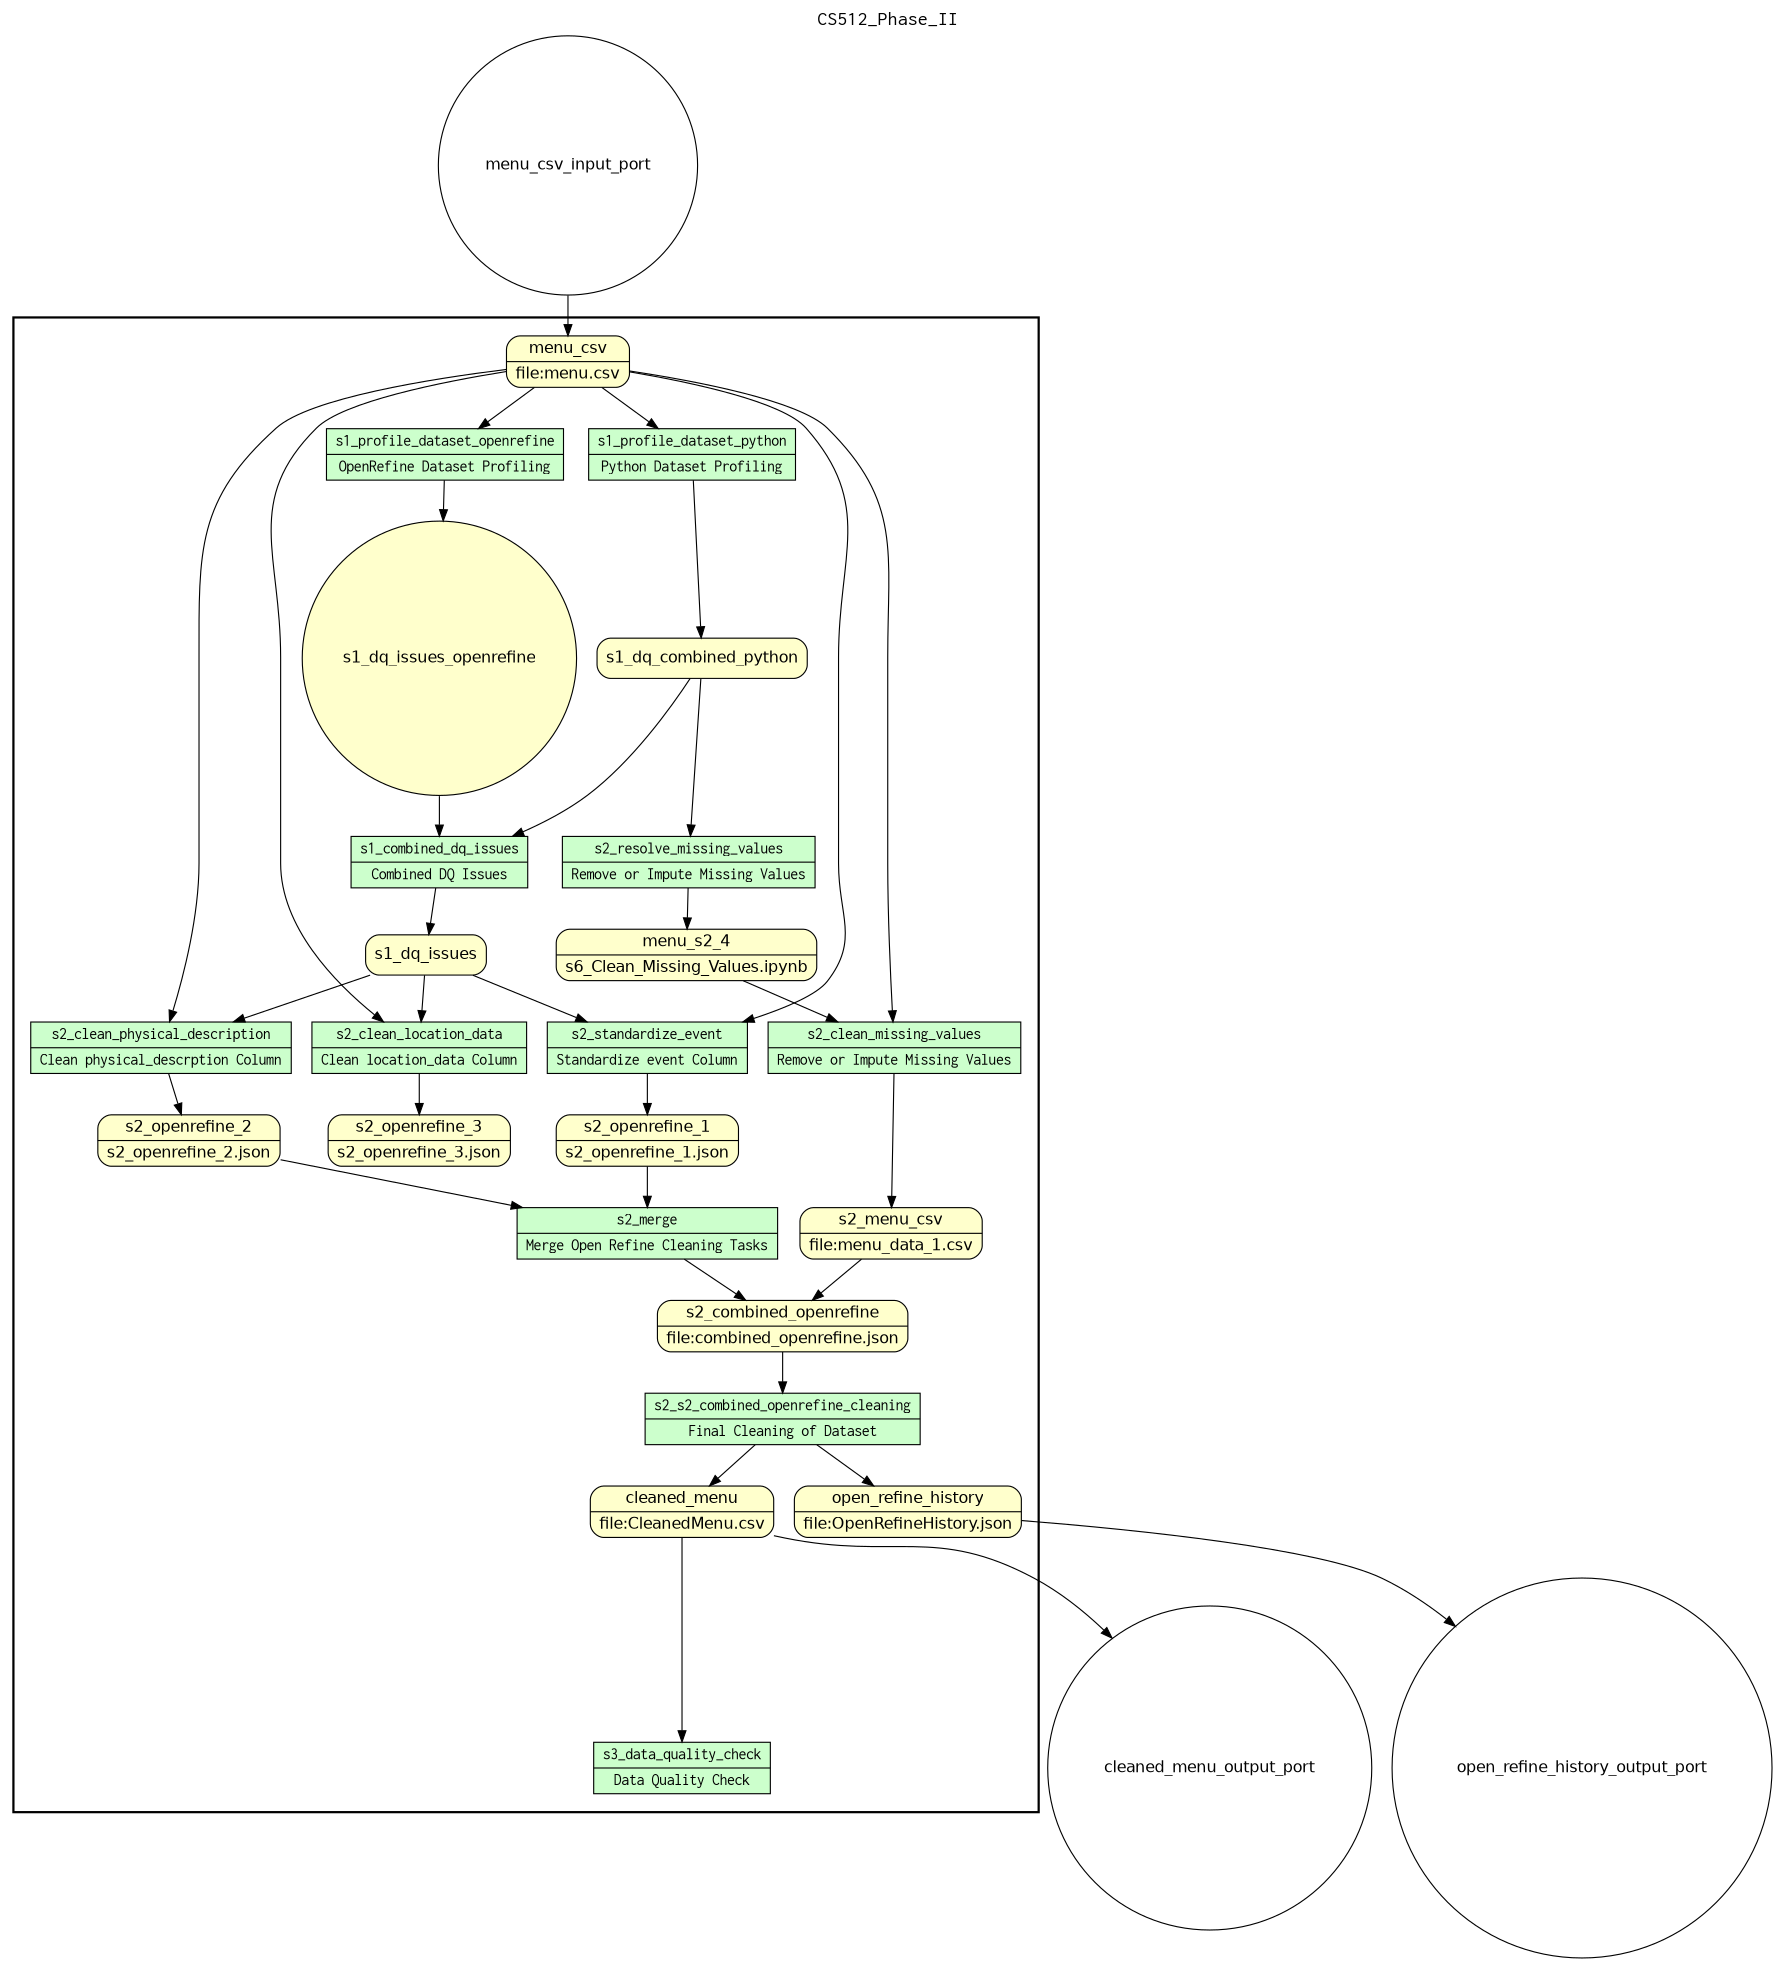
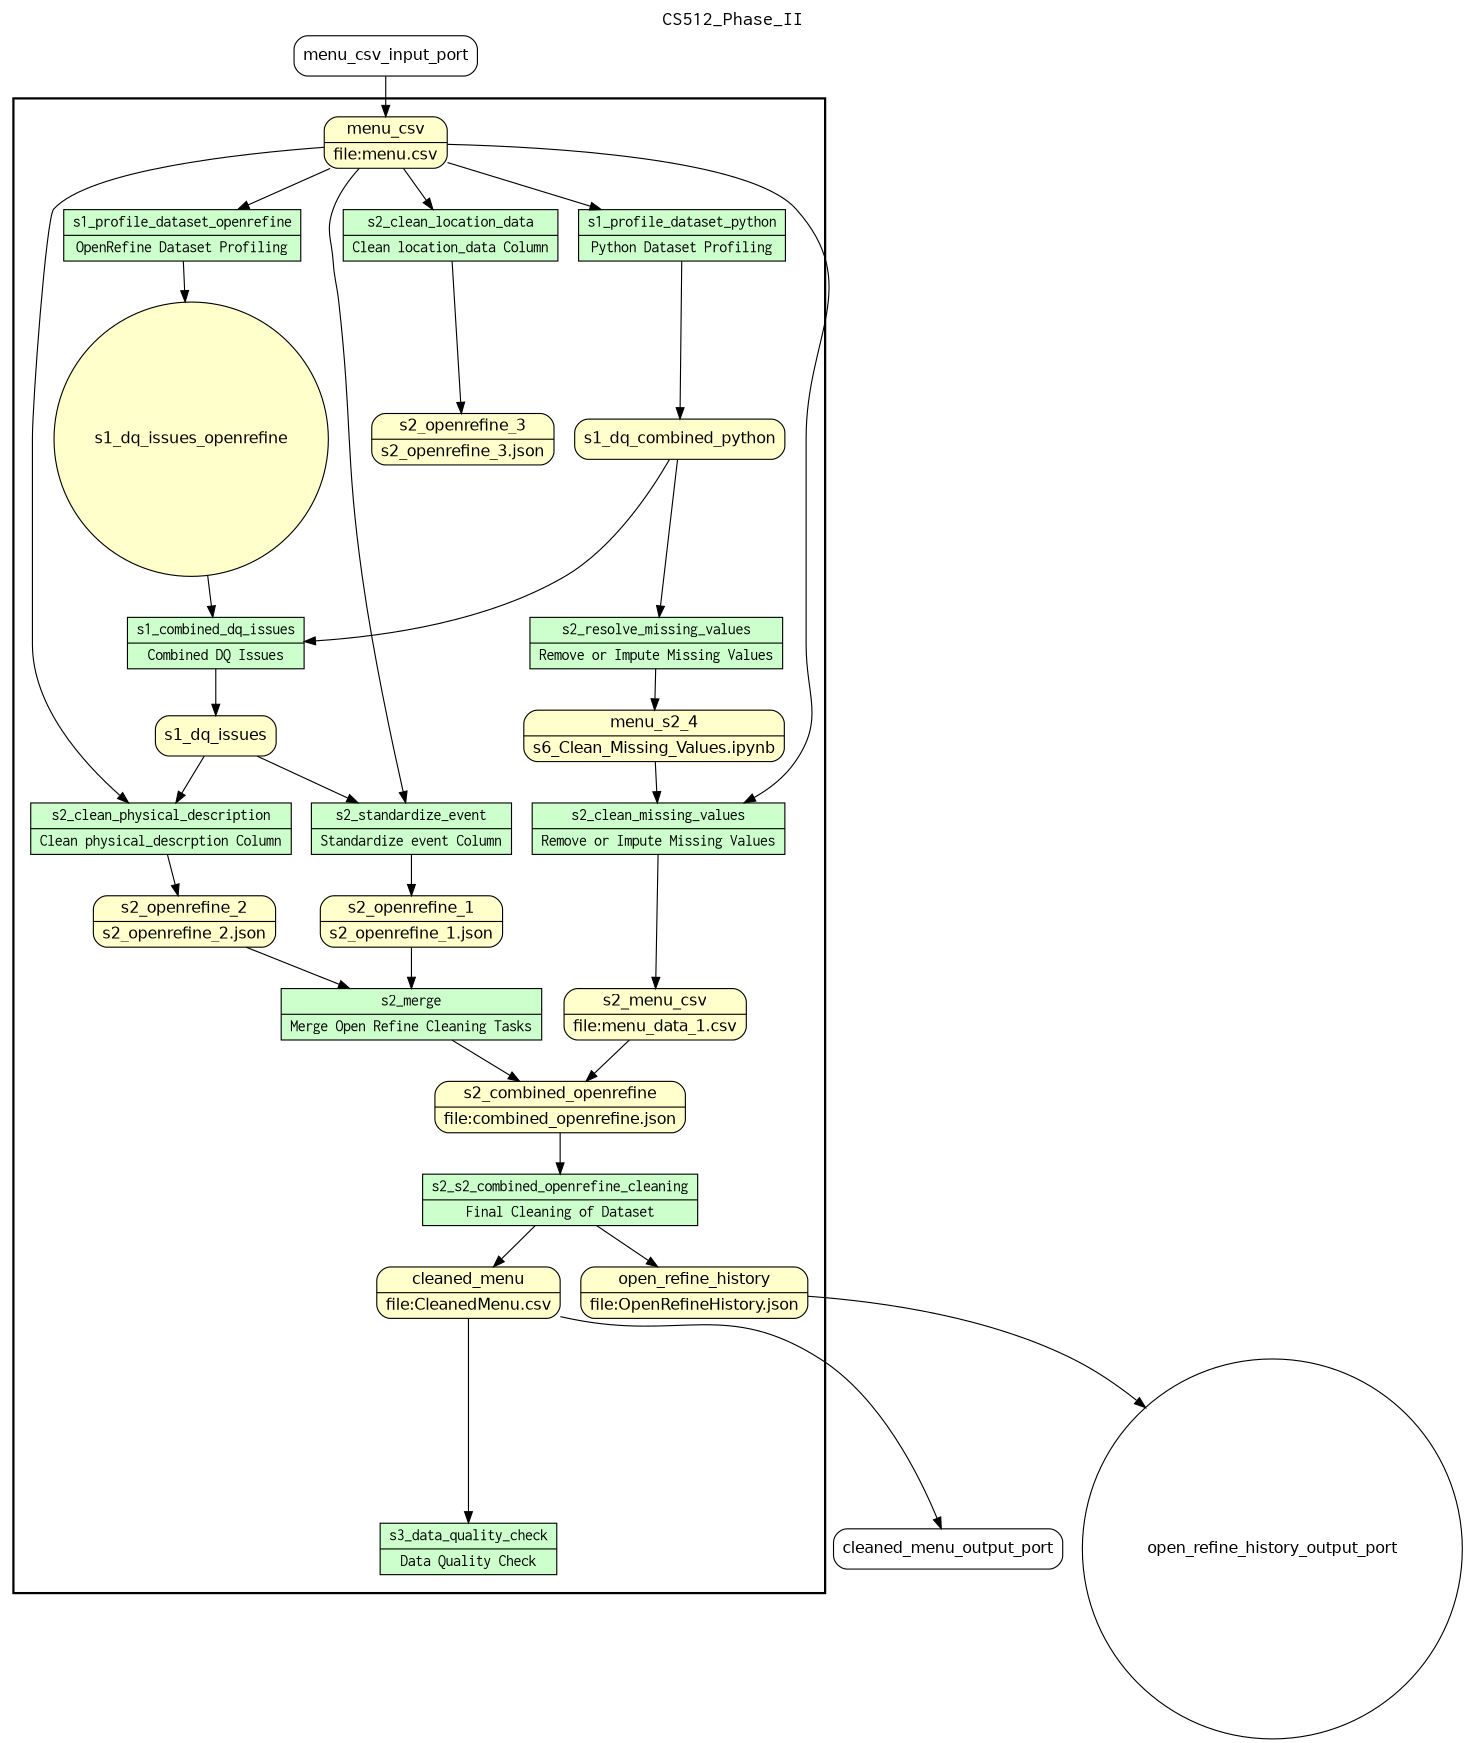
node "menu_csv_input_port": shape circle -> box
edge "s1_dq_issues" -> "s2_clean_location_data": removed
node "cleaned_menu_output_port": shape circle -> box
